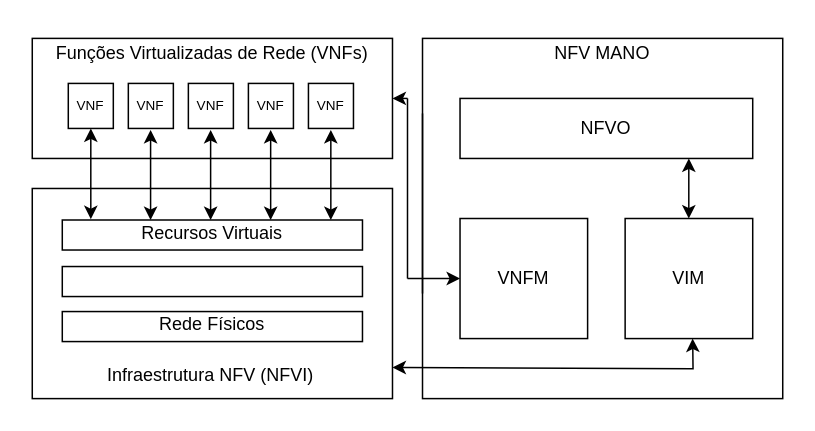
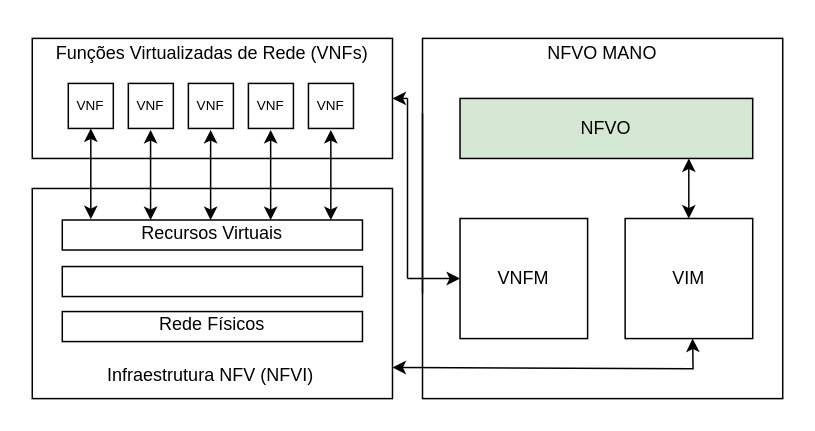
node "NFV MANO": label "NFV MANO" -> "NFVO MANO"
node "NFVO": fillcolor #ffffff -> #d5e8d4
